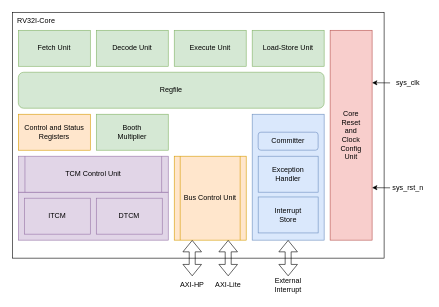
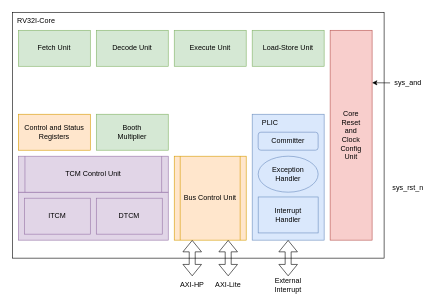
node "sys_clk": label "sys_clk" -> "sys_and"
node "Regfile": removed
node "PLIC": added
node "Exception Handler": shape rectangle -> ellipse
edge "sys_rst_n" -> "Core Reset and Clock Config Unit": removed
node "Interrupt Store": label "Interrupt Store" -> "Interrupt Handler"
